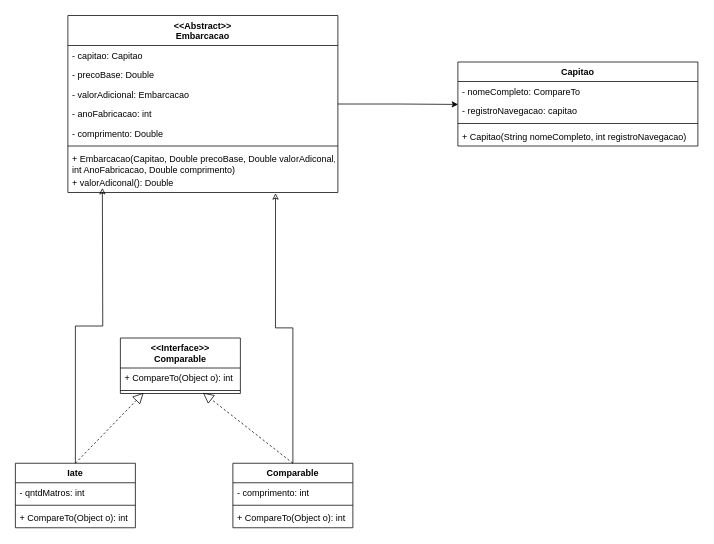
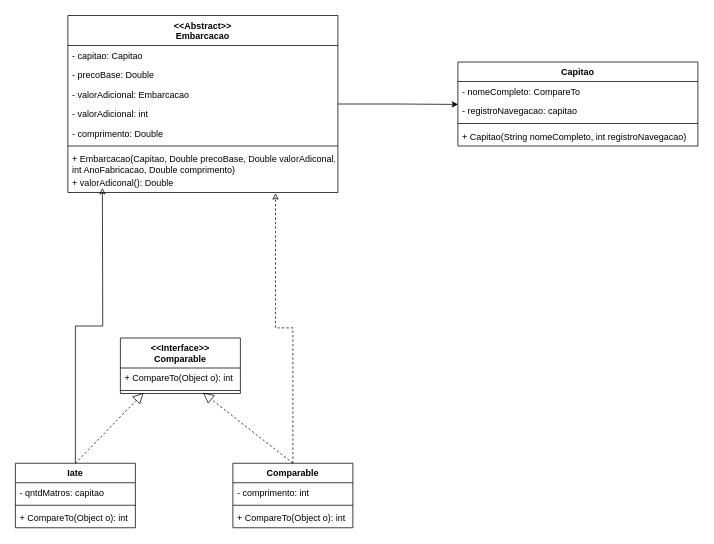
node "- anoFabricacao: int": label "- anoFabricacao: int" -> "- valorAdicional: int"
edge "Comparable" -> "+ valorAdiconal(): Double": style solid -> dashed
node "- qntdMatros: int": label "- qntdMatros: int" -> "- qntdMatros: capitao"
